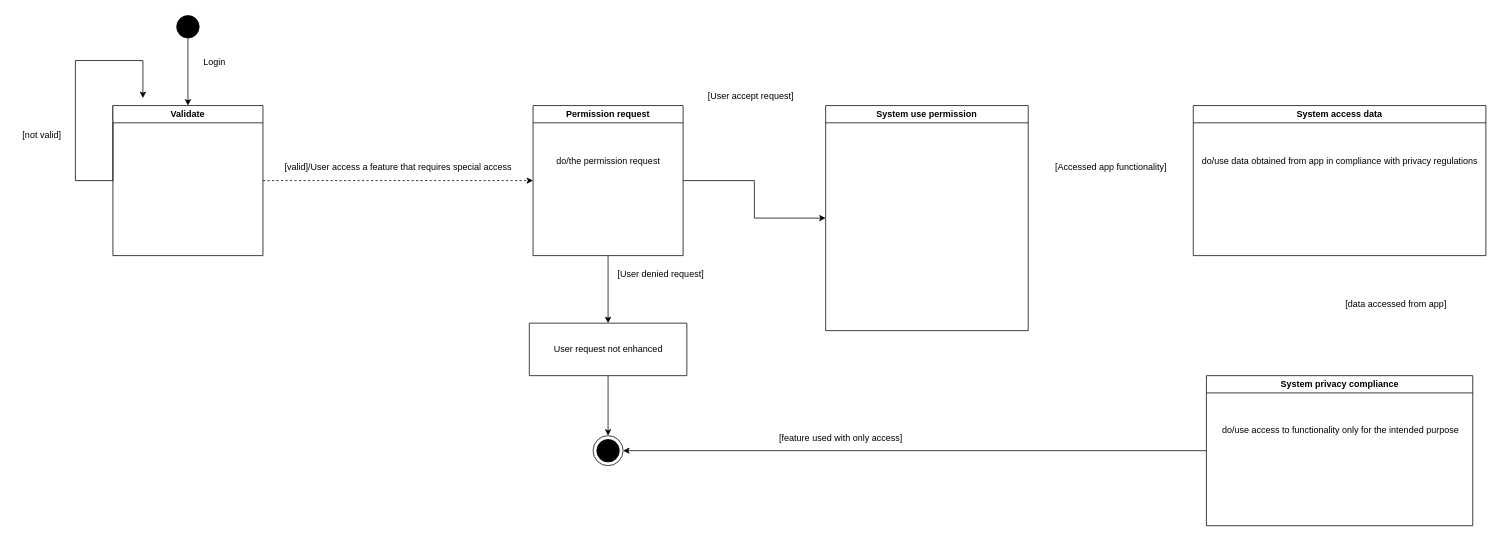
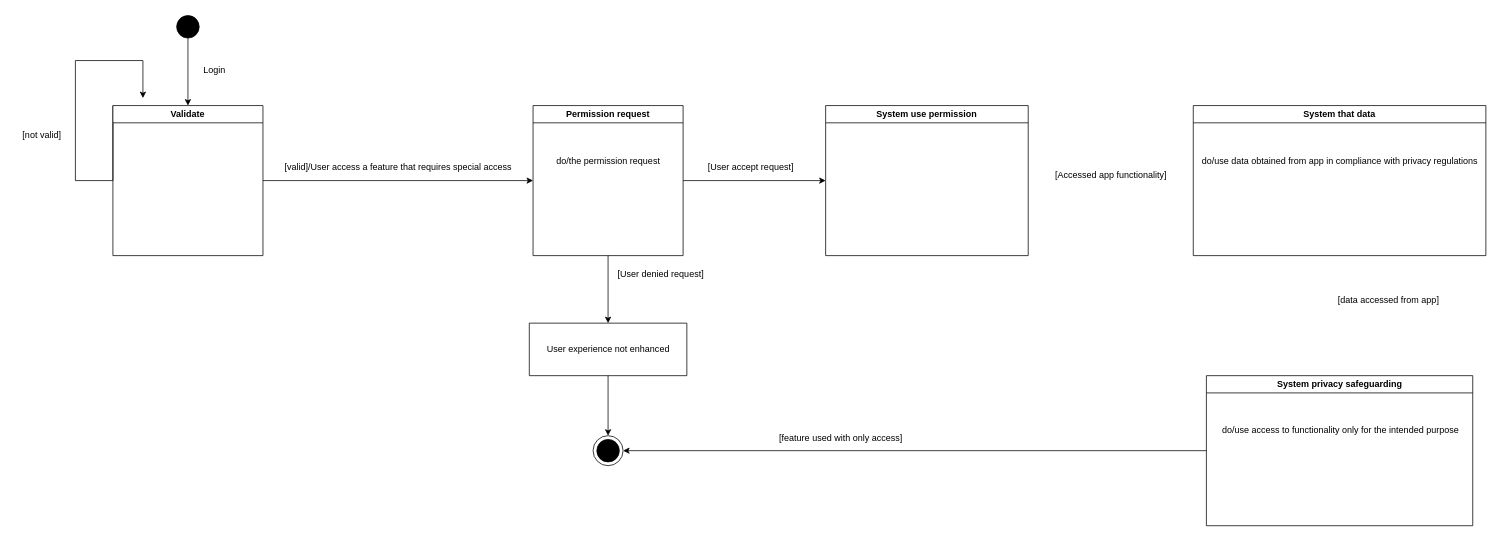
node "Login": moved (214, 63) -> (214, 70)
node "[User accept request]": moved (750, 96) -> (750, 168)
node "System access data": label "System access data" -> "System that data"
node "[Accessed app functionality]": moved (1110, 168) -> (1110, 175)
edge "Validate" -> "Permission request": style dashed -> solid
node "System use permission": size 203x225 -> 203x150
node "[data accessed from app]": moved (1395, 304) -> (1388, 300)
node "User request not enhanced": label "User request not enhanced" -> "User experience not enhanced"
node "System privacy compliance": label "System privacy compliance" -> "System privacy safeguarding"
